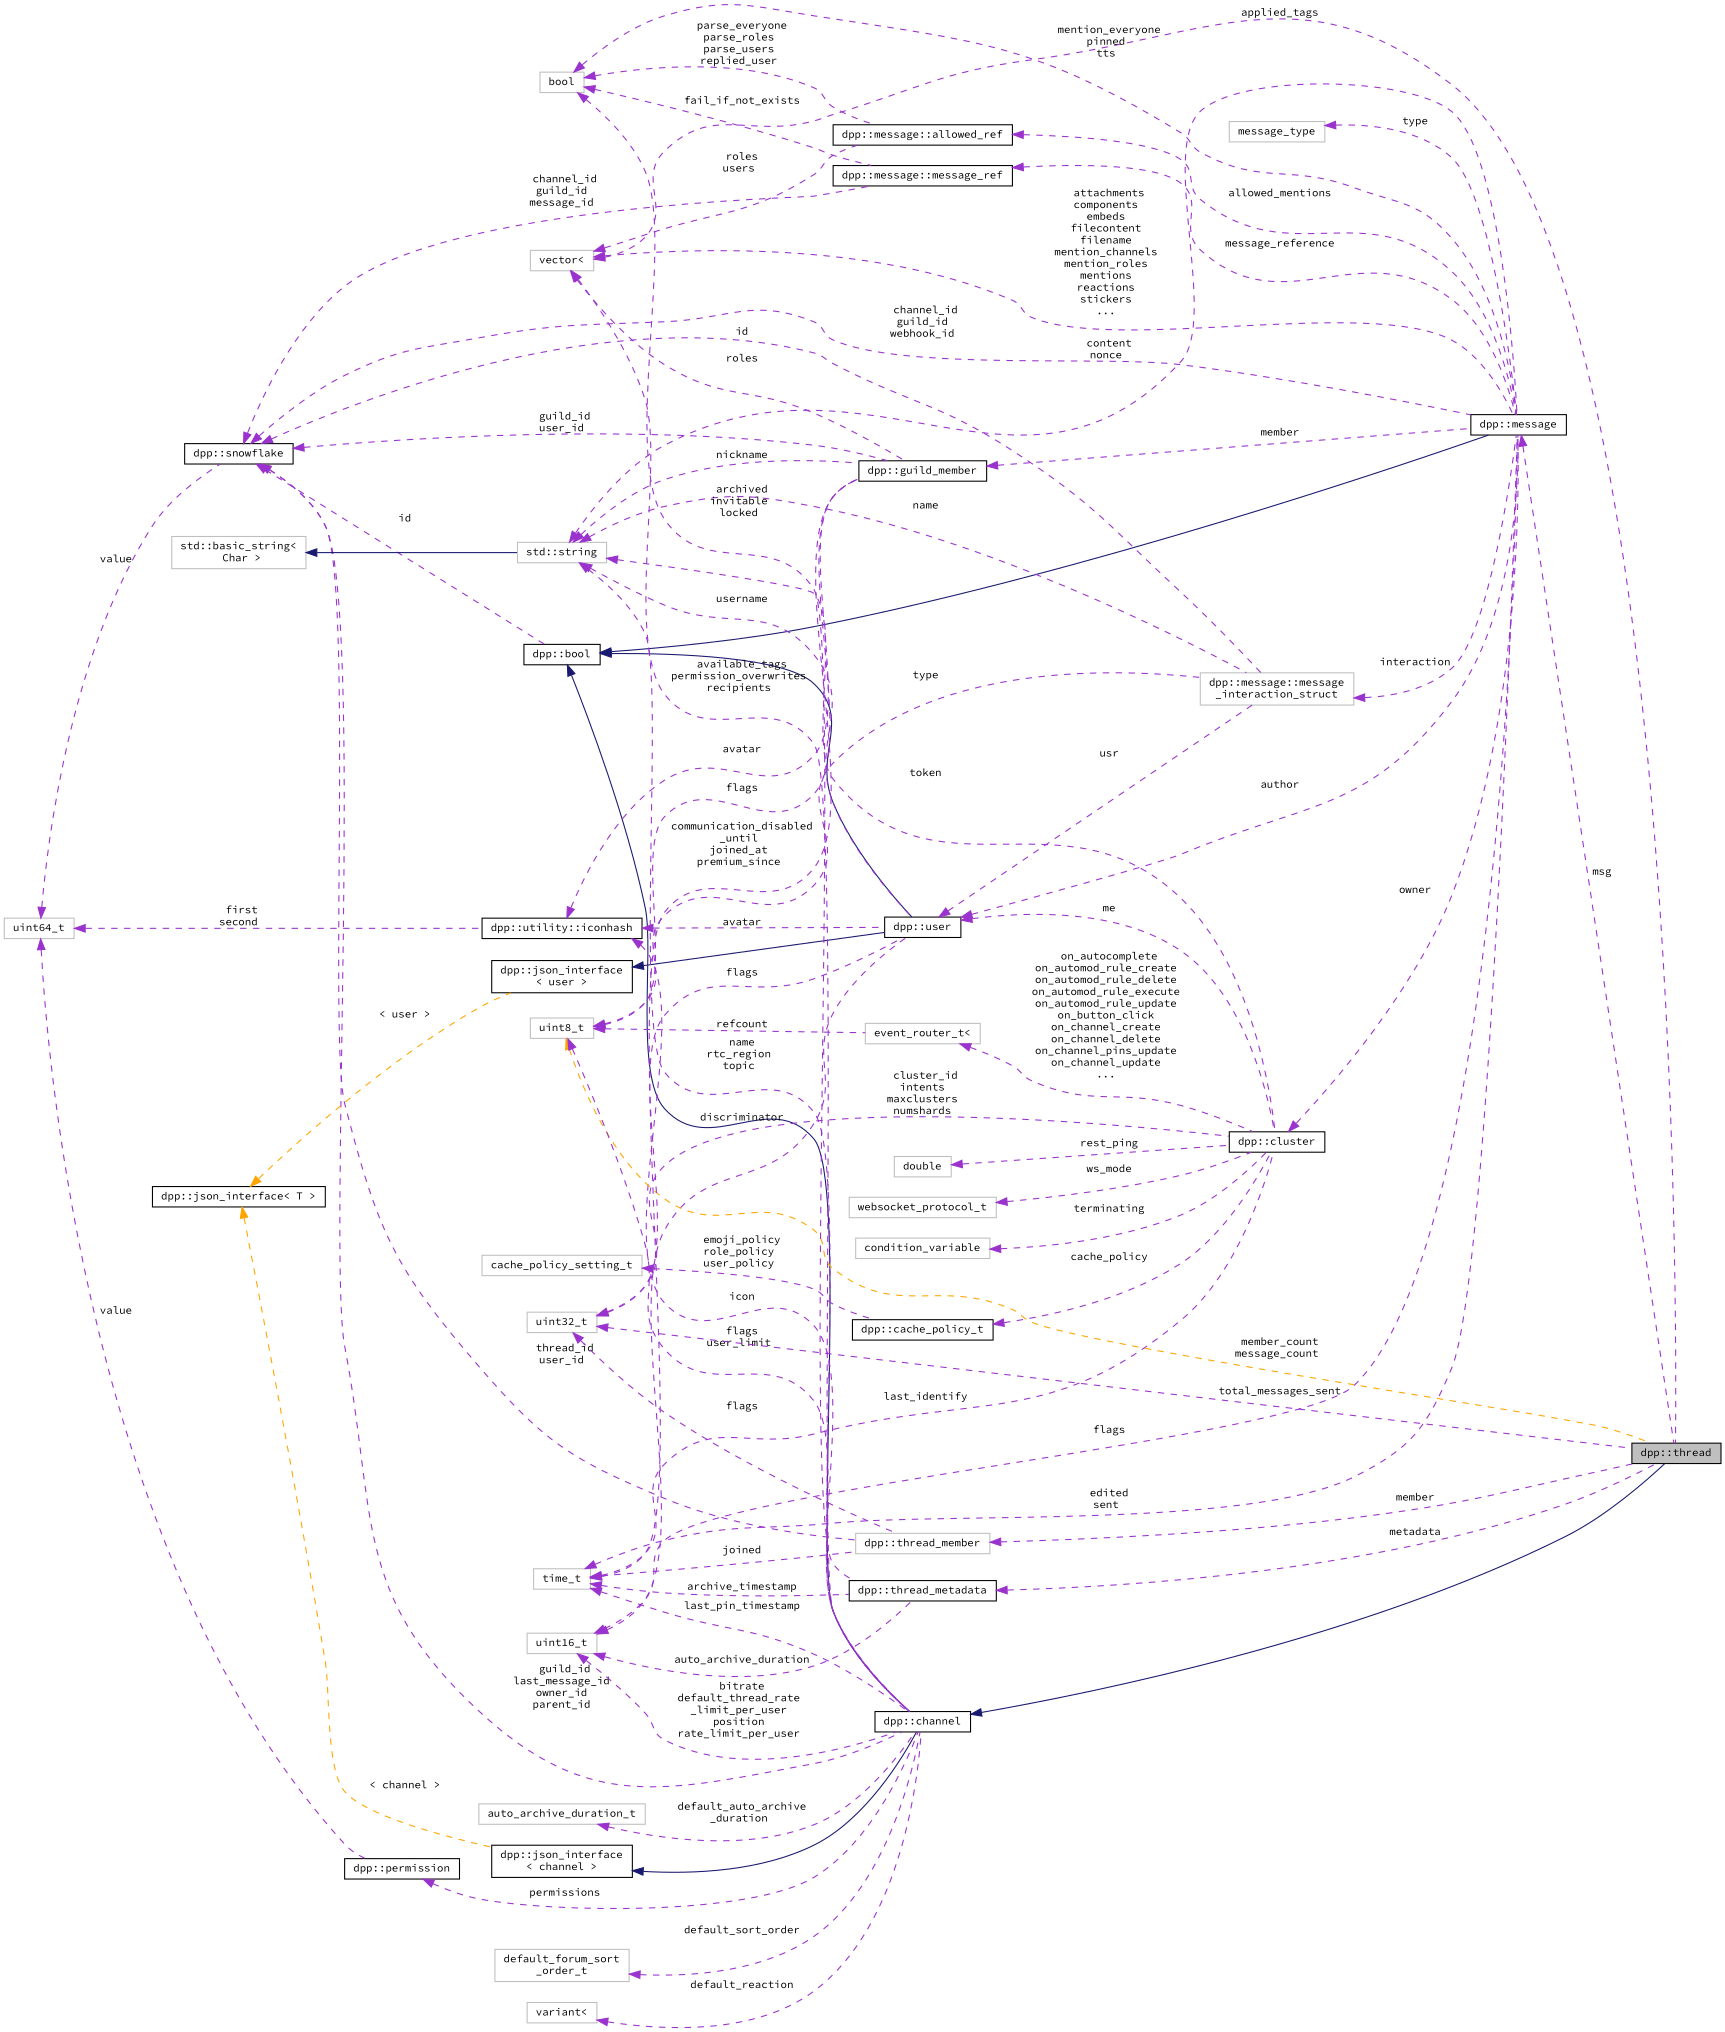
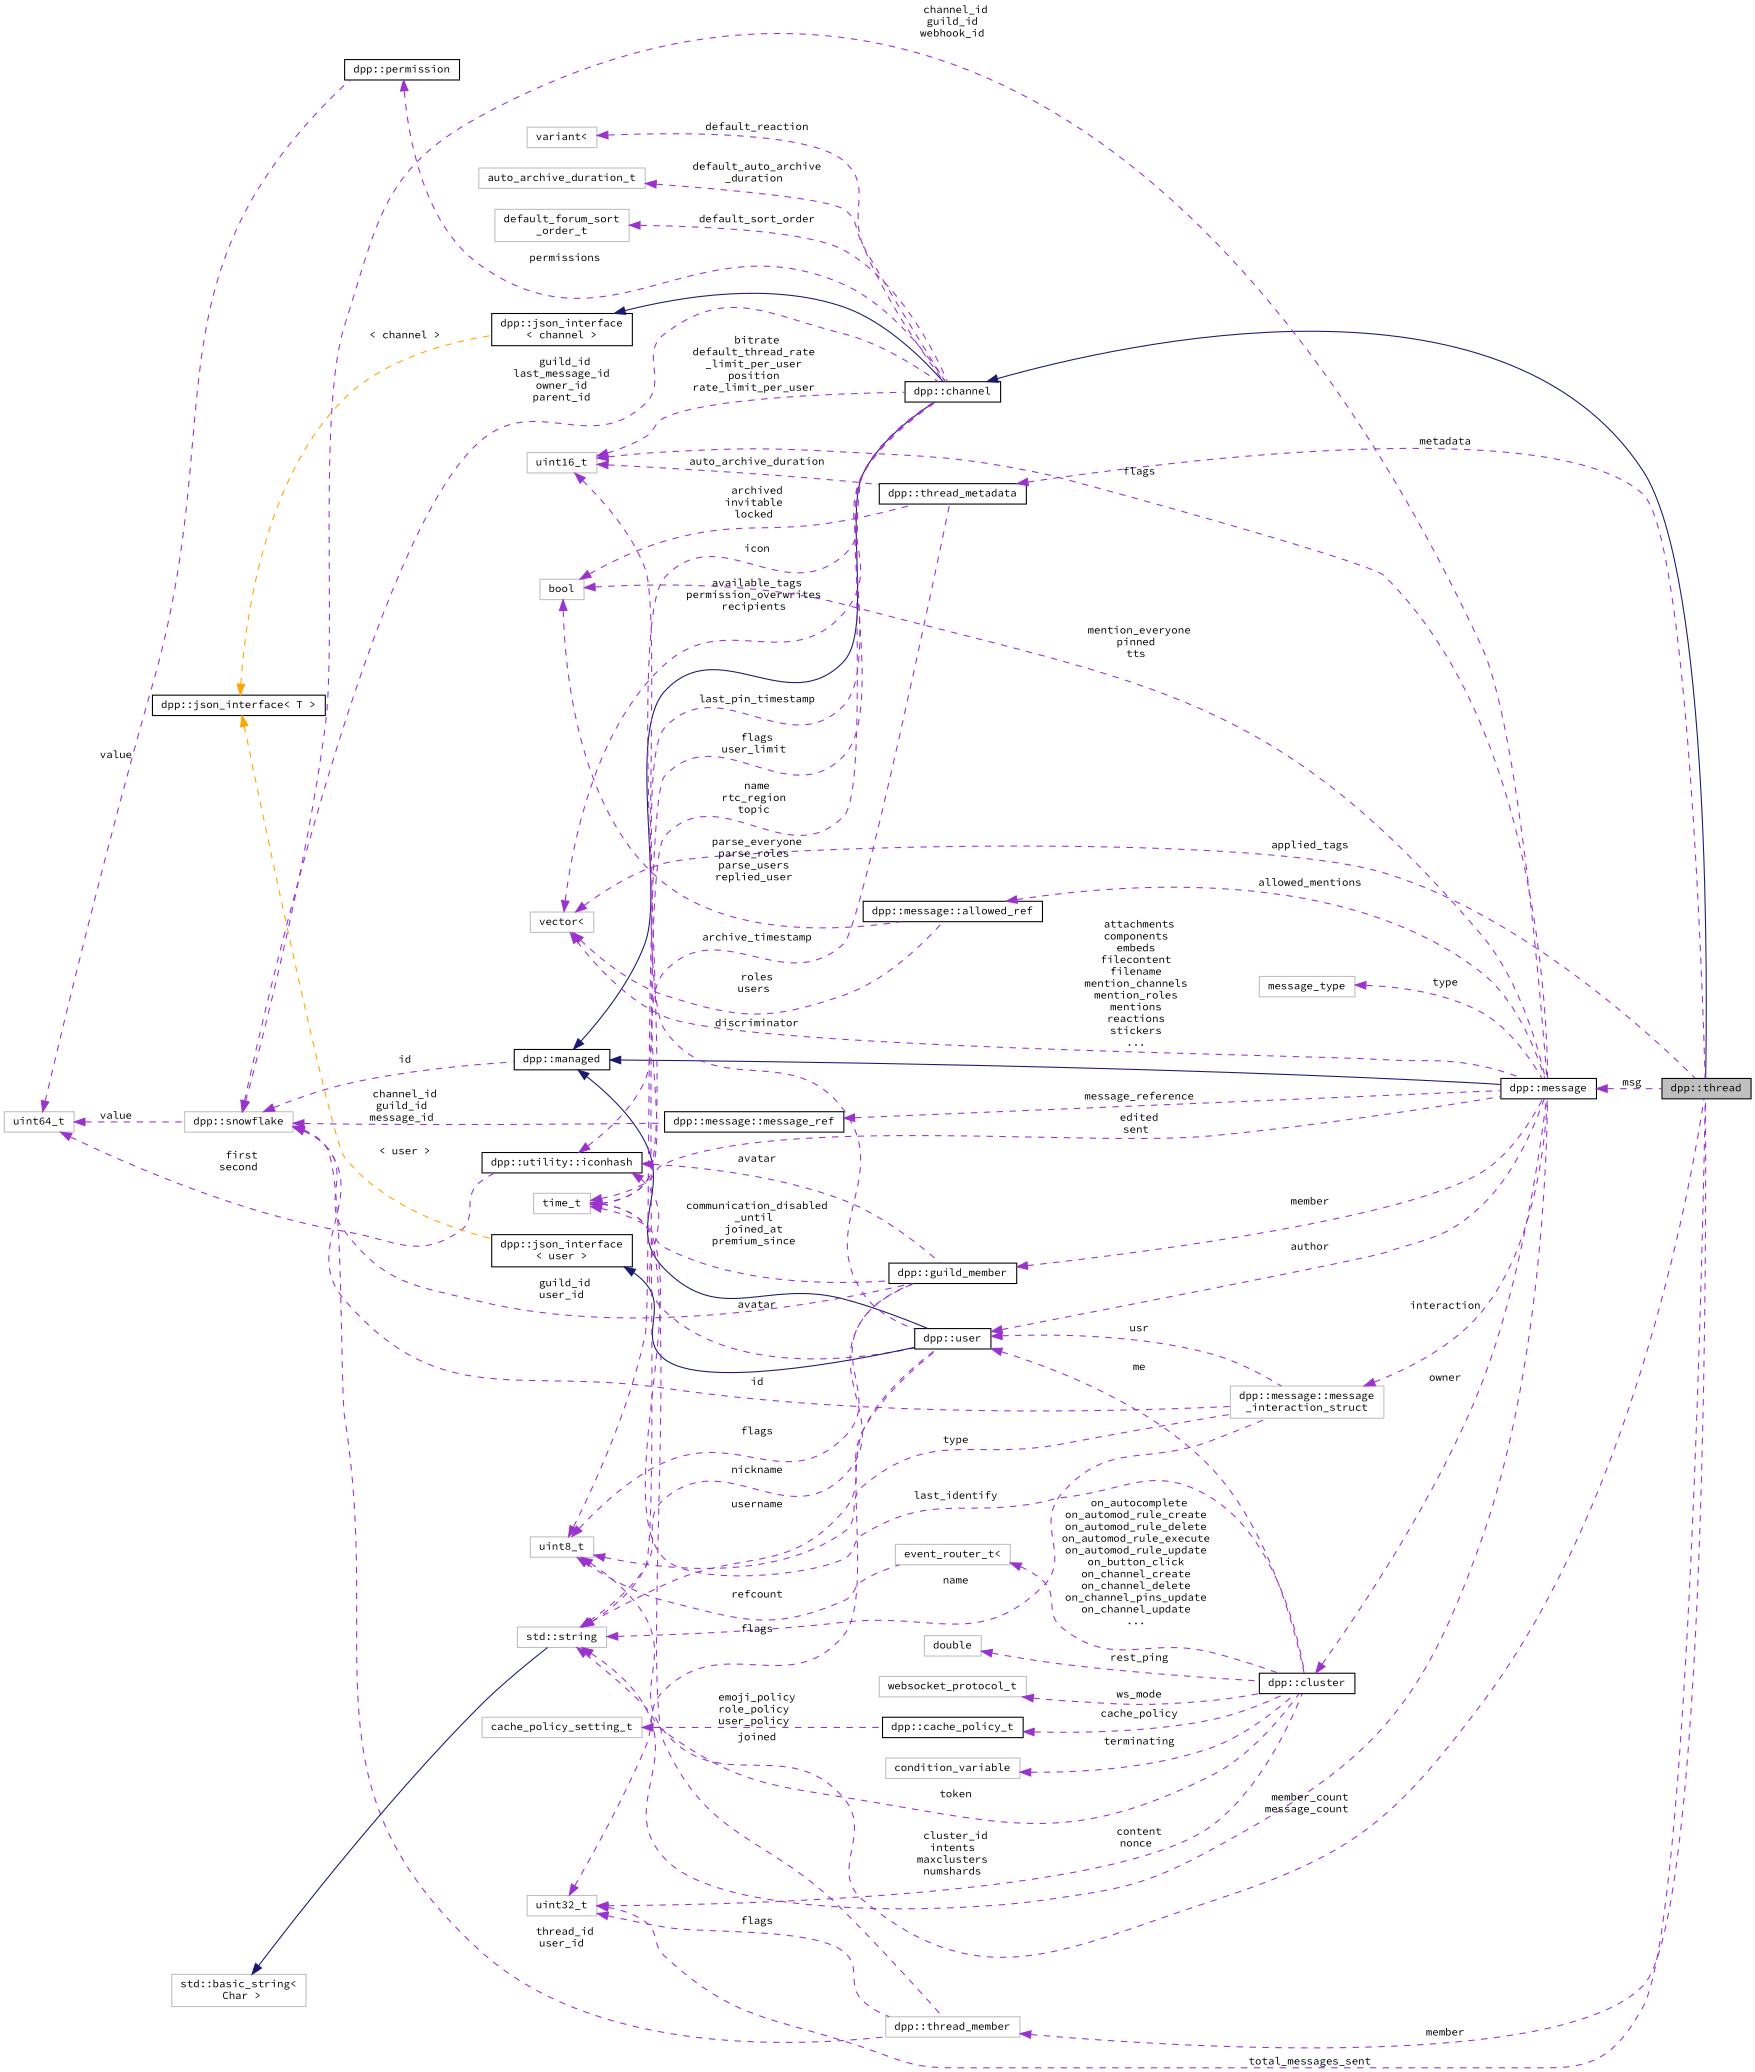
edge "dpp::message::message_ref" -> "bool": removed, label "fail_if_not_exists"
edge "dpp::guild_member" -> "vector<": removed, label "roles"
node "dpp::snowflake": color black -> grey75
node "dpp::bool": label "dpp::bool" -> "dpp::managed"
edge "dpp::thread" -> "uint8_t": color orange -> darkorchid3
